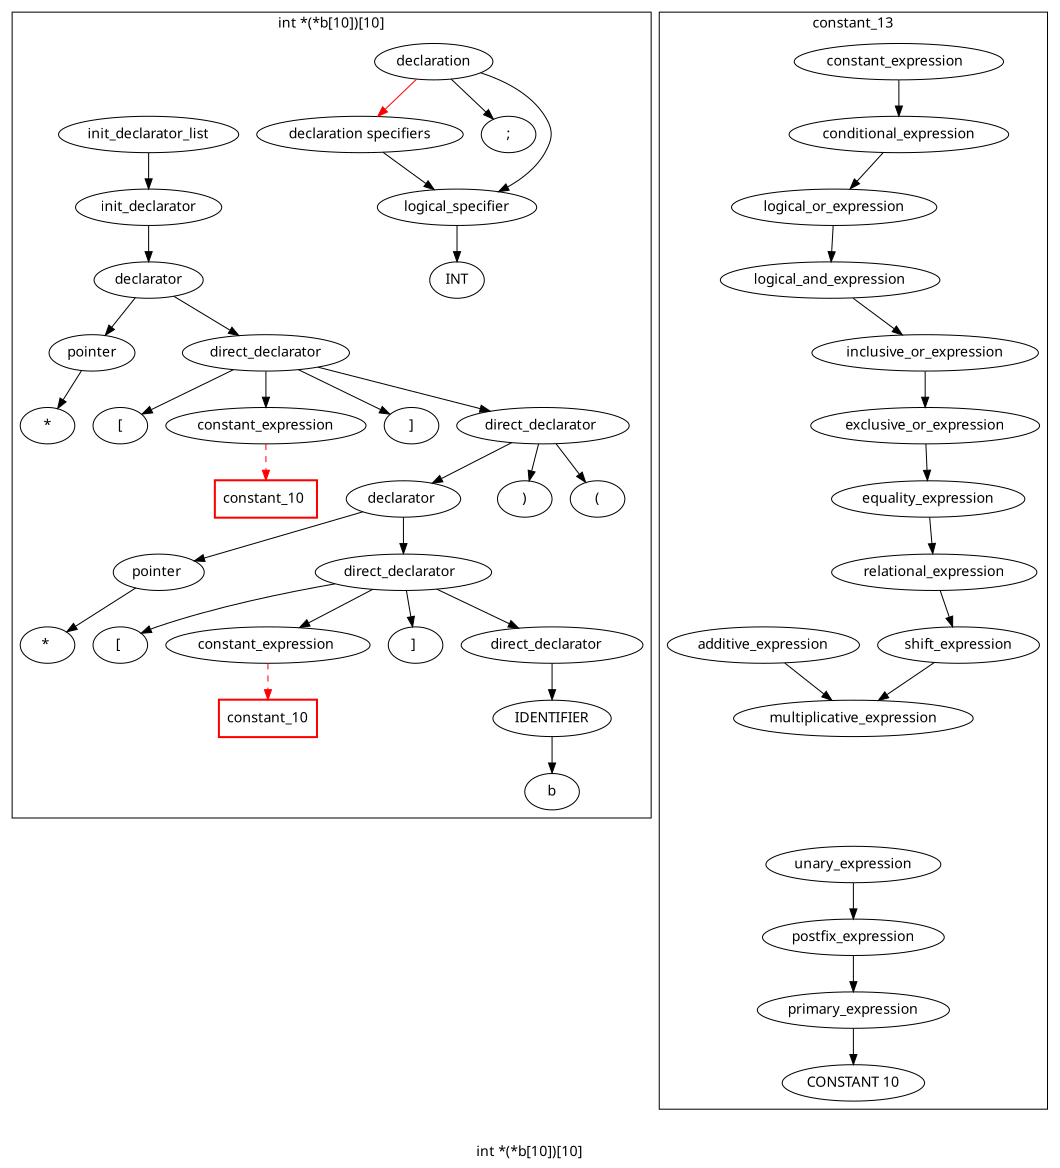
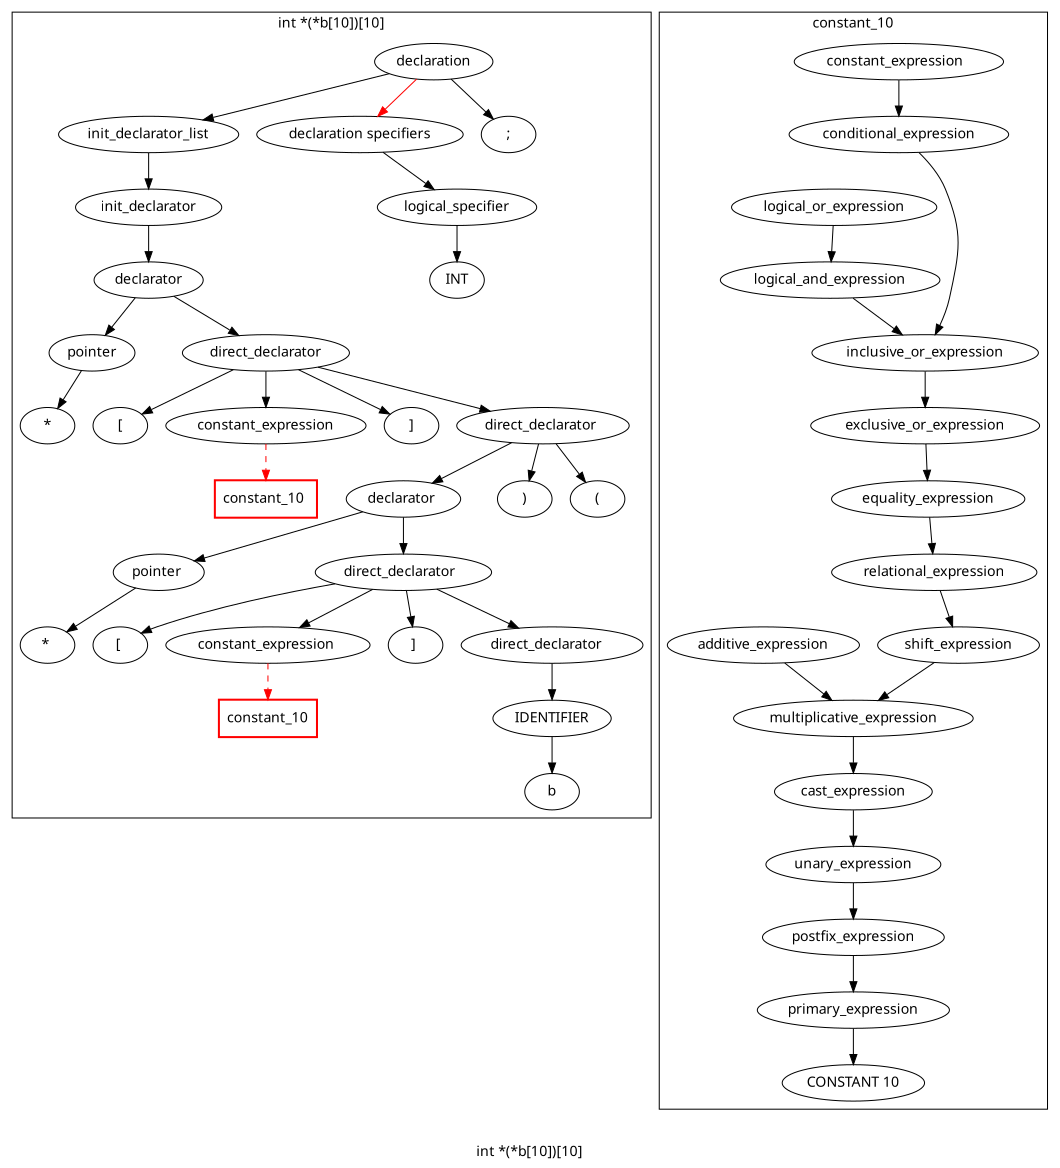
cluster "constant_13": label "constant_13" -> "constant_10"
edge "declaration" -> "logical_specifier": now "declaration" -> "init_declarator_list"
edge "conditional_expression" -> "logical_or_expression": now "conditional_expression" -> "inclusive_or_expression"
node "cast_expression": added
